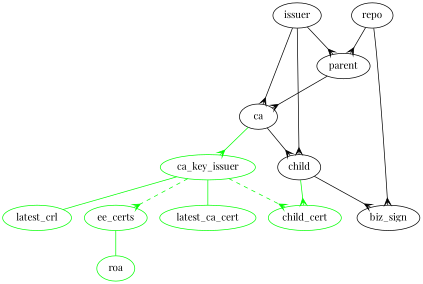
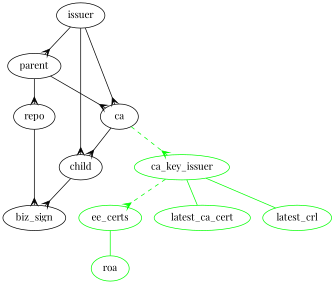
edge "repo" -> "parent": reversed
edge "ca" -> "ca_key_issuer": style solid -> dashed
node "child_cert": removed
